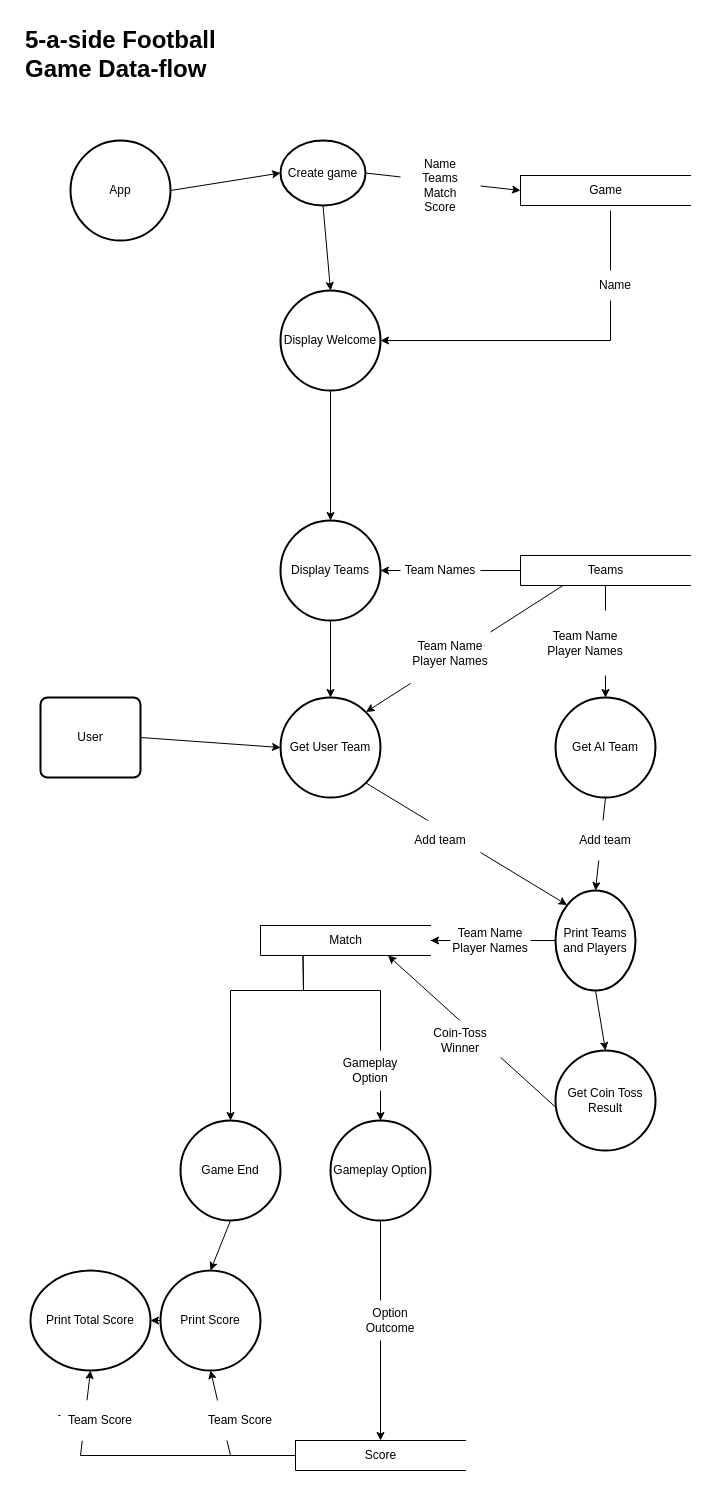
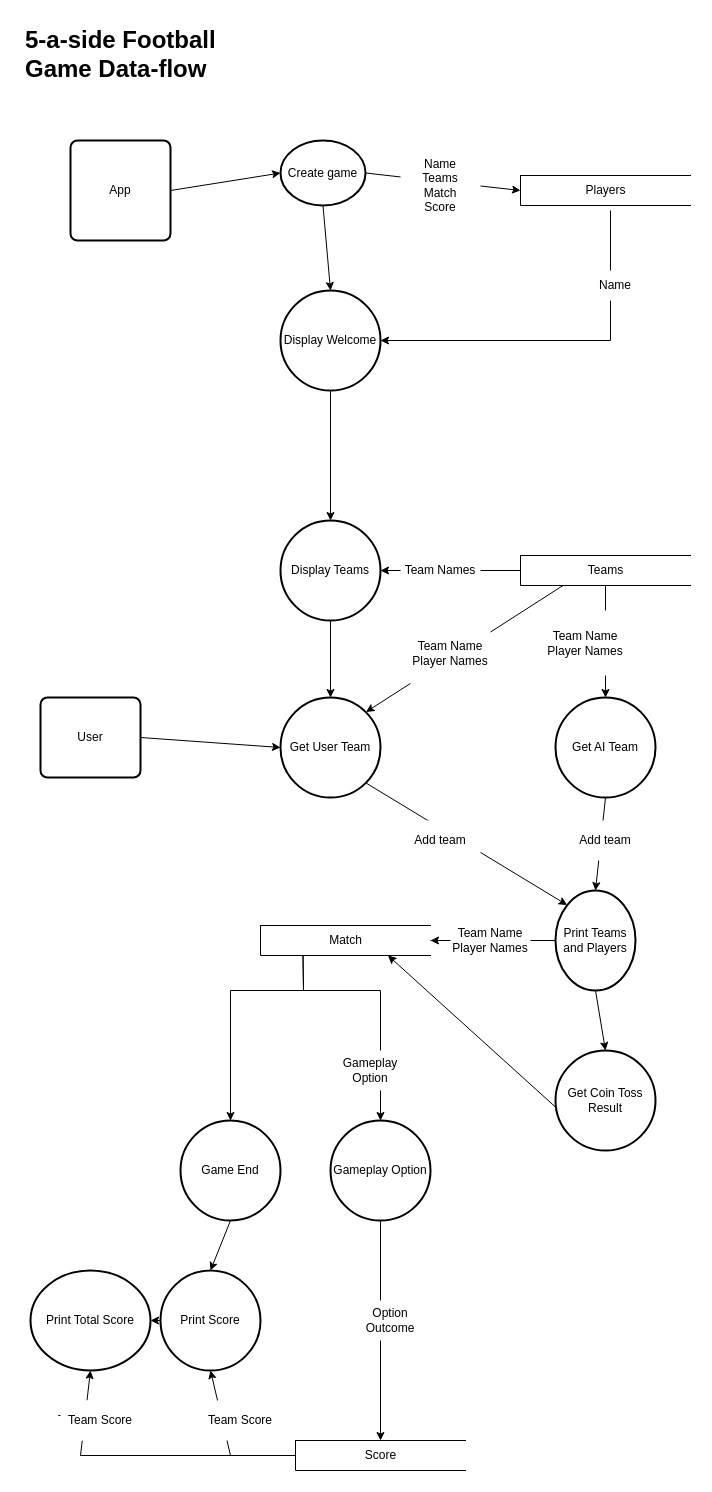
node "App": shape ellipse -> rounded rectangle
node "Game": label "Game" -> "Players"
node "Coin-Toss Winner": removed
